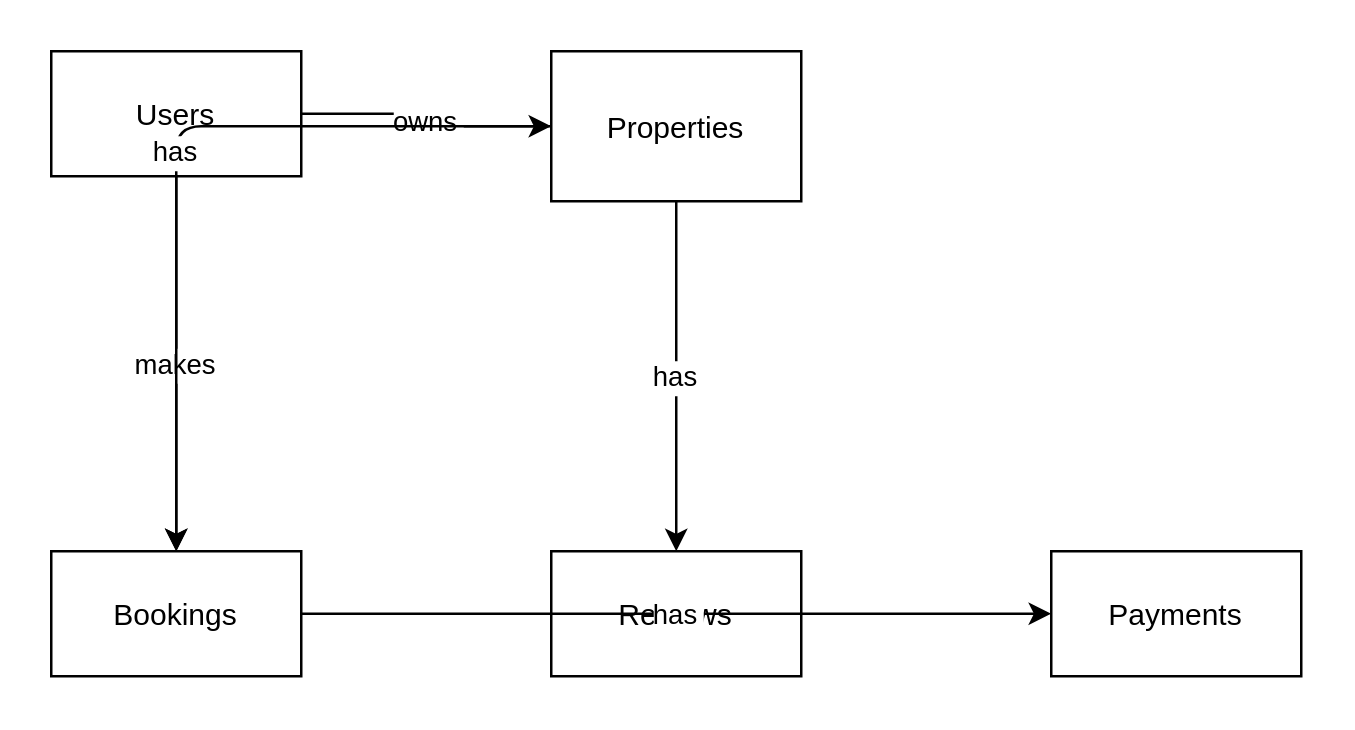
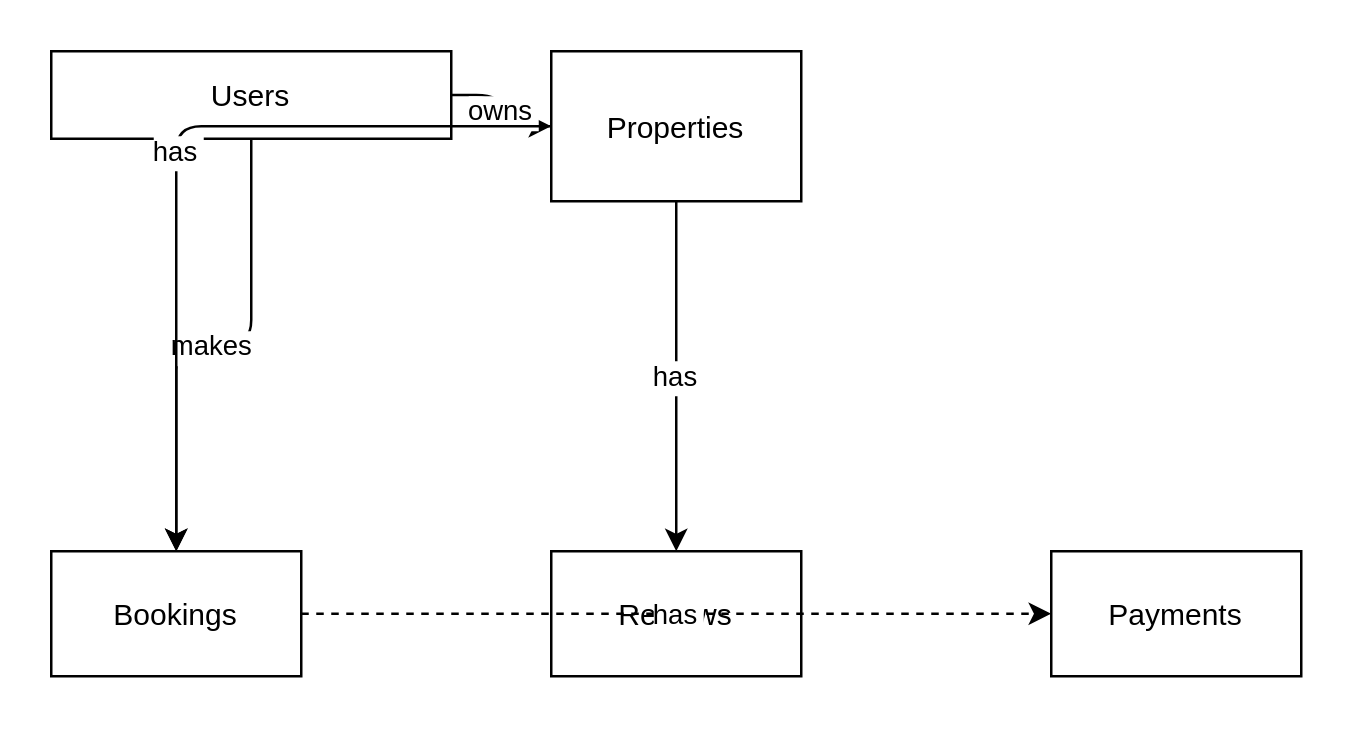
node "Users": size 250x125 -> 400x88
edge "Bookings" -> "Payments": style solid -> dashed
